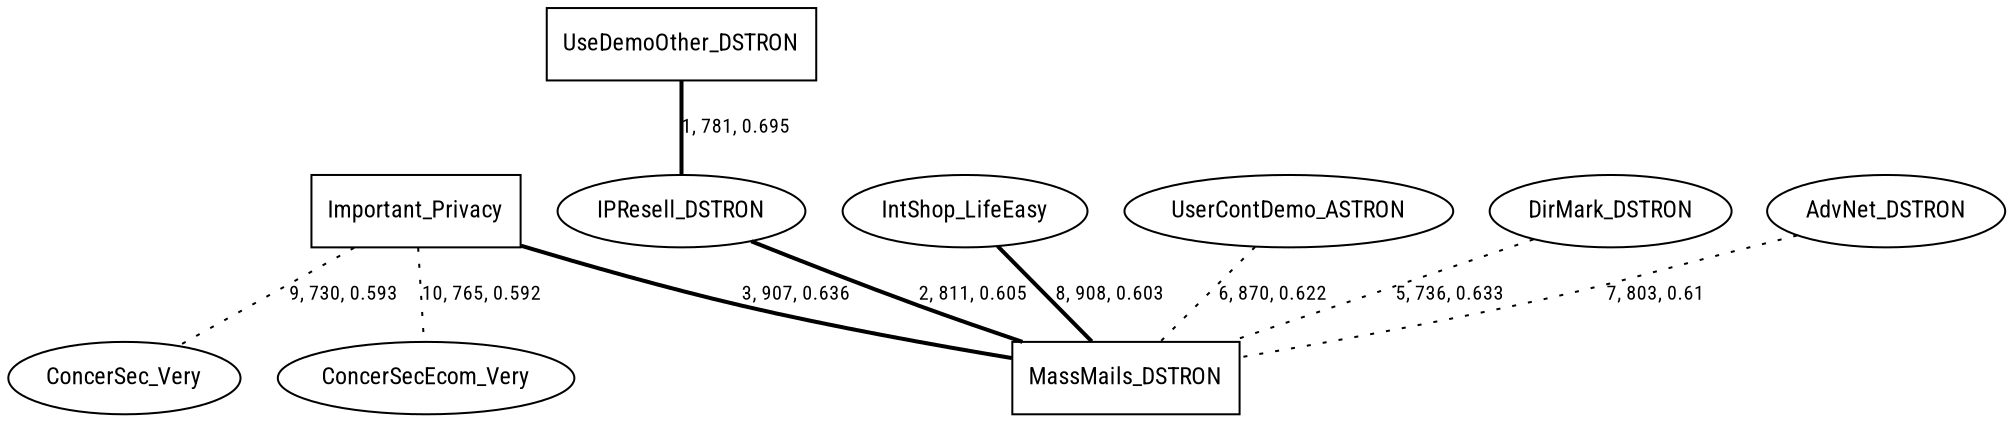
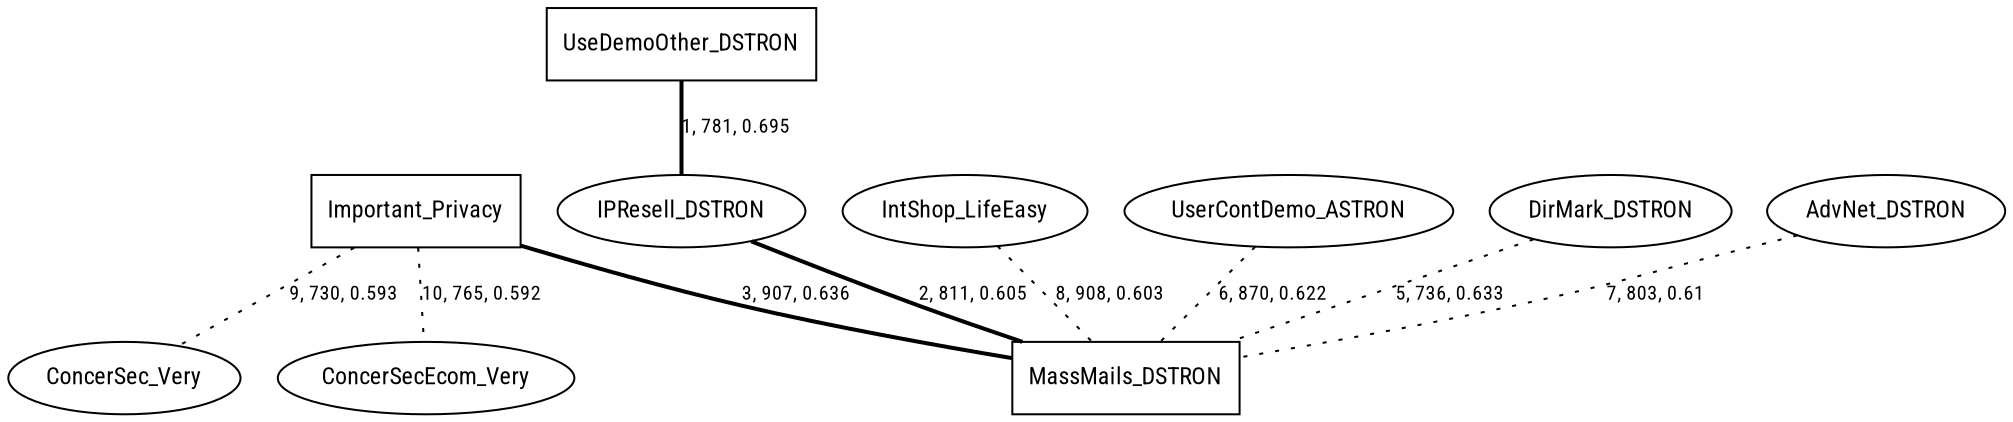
edge "IntShop_LifeEasy" -- "MassMails_DSTRON": style bold -> dotted
